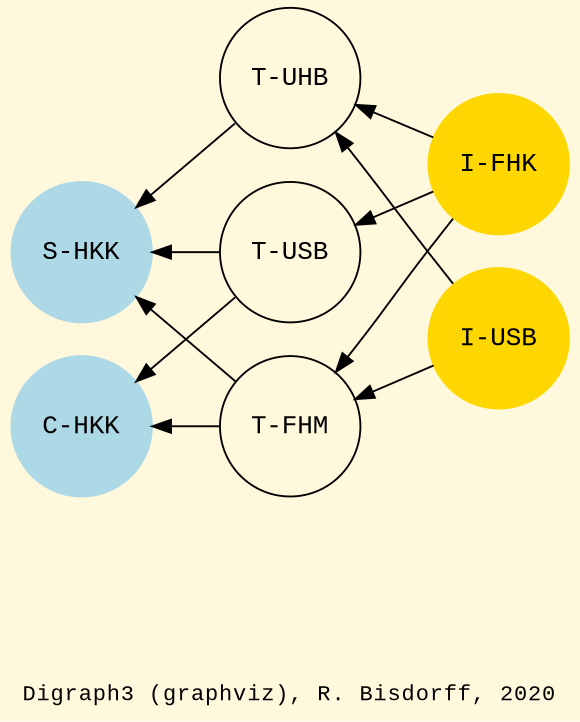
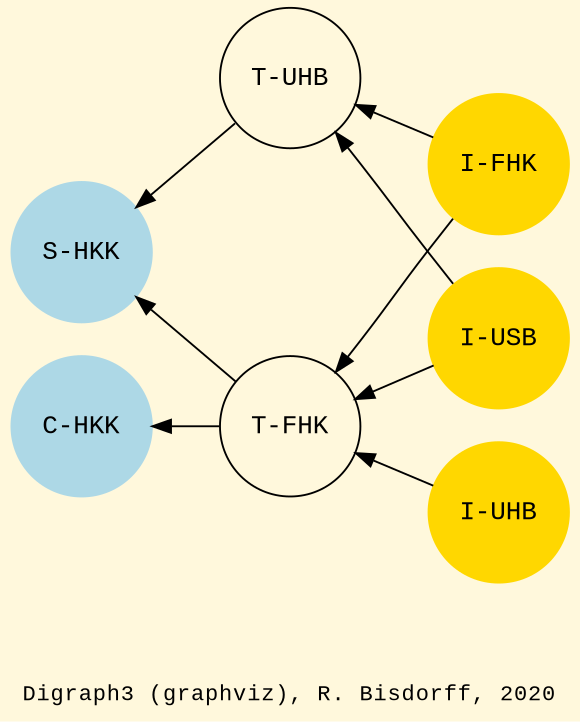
node "T-USB": removed
node "T-FHM": label "T-FHM" -> "T-FHK"
node "I-UHB": added
